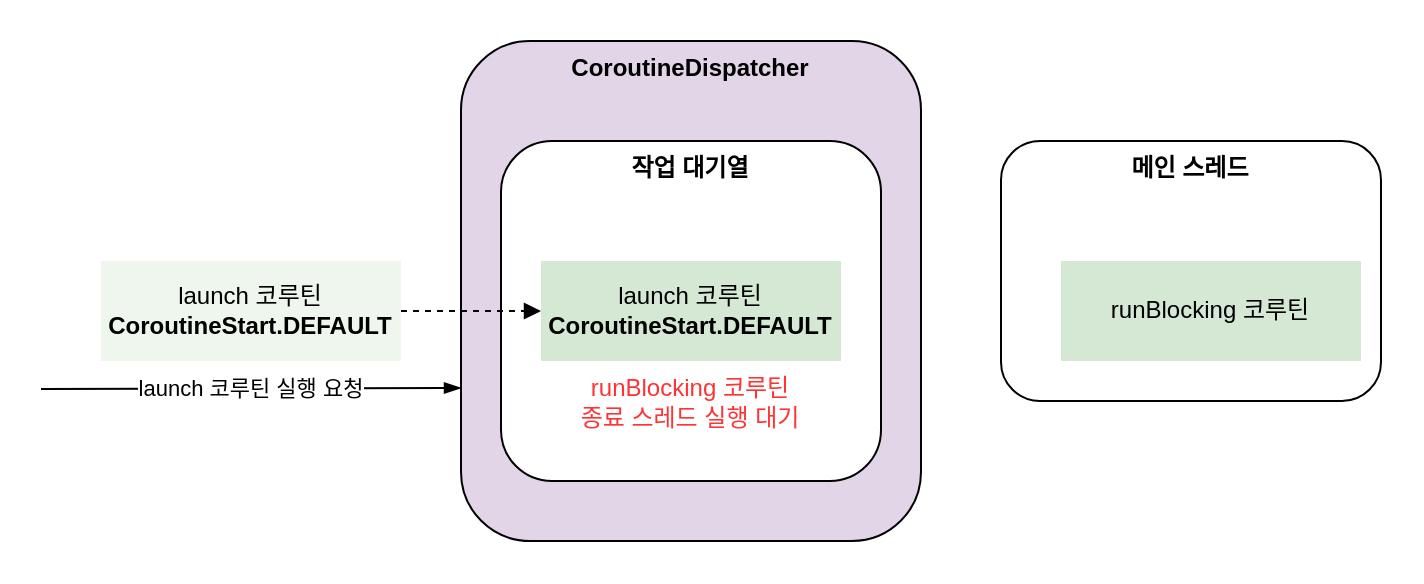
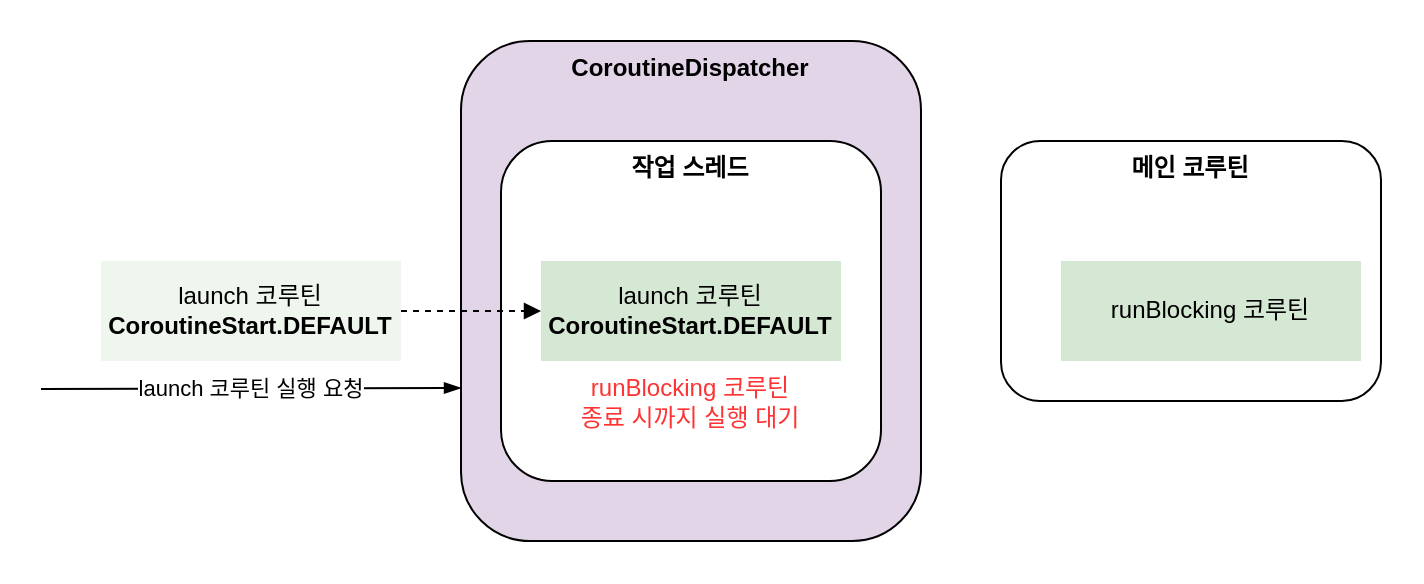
node "작업 대기열": label "작업 대기열" -> "작업 스레드"
node "메인 스레드": label "메인 스레드" -> "메인 코루틴"
node "runBlocking 코루틴 종료 스레드 실행 대기": label "runBlocking 코루틴 종료 스레드 실행 대기" -> "runBlocking 코루틴 종료 시까지 실행 대기"
